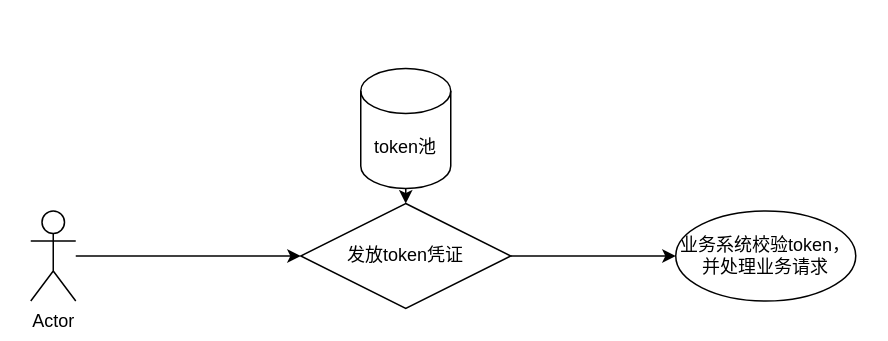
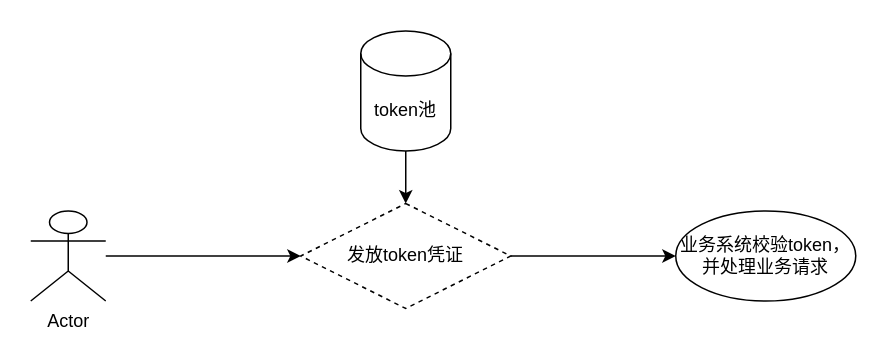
node "token池": moved (406, 128) -> (406, 91)
node "Actor": size 45x90 -> 75x90
node "发放token凭证": style solid -> dashed
